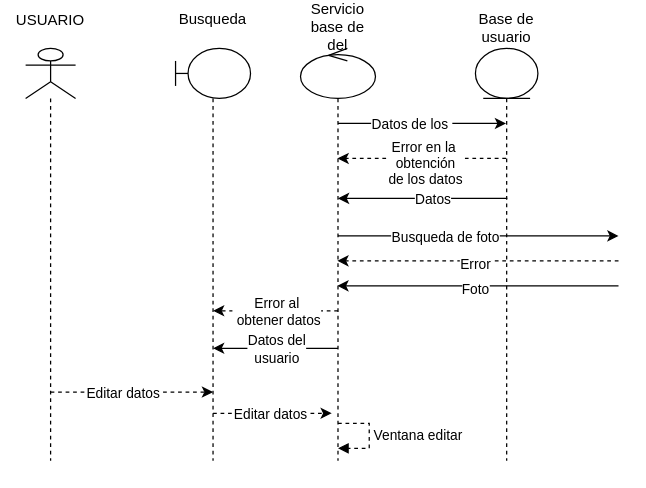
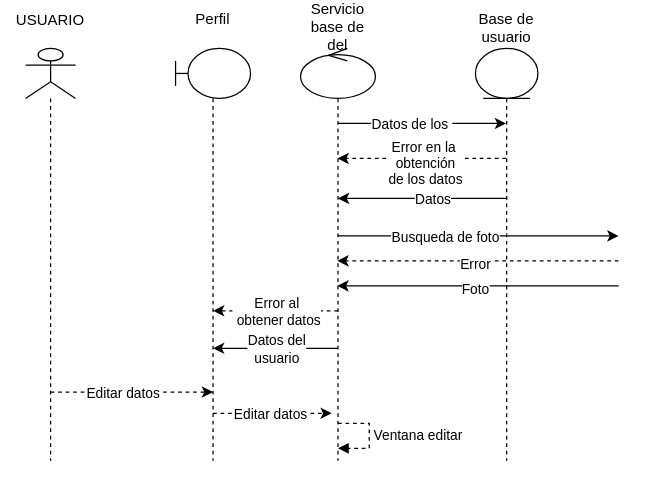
node "Busqueda": label "Busqueda" -> "Perfil"
